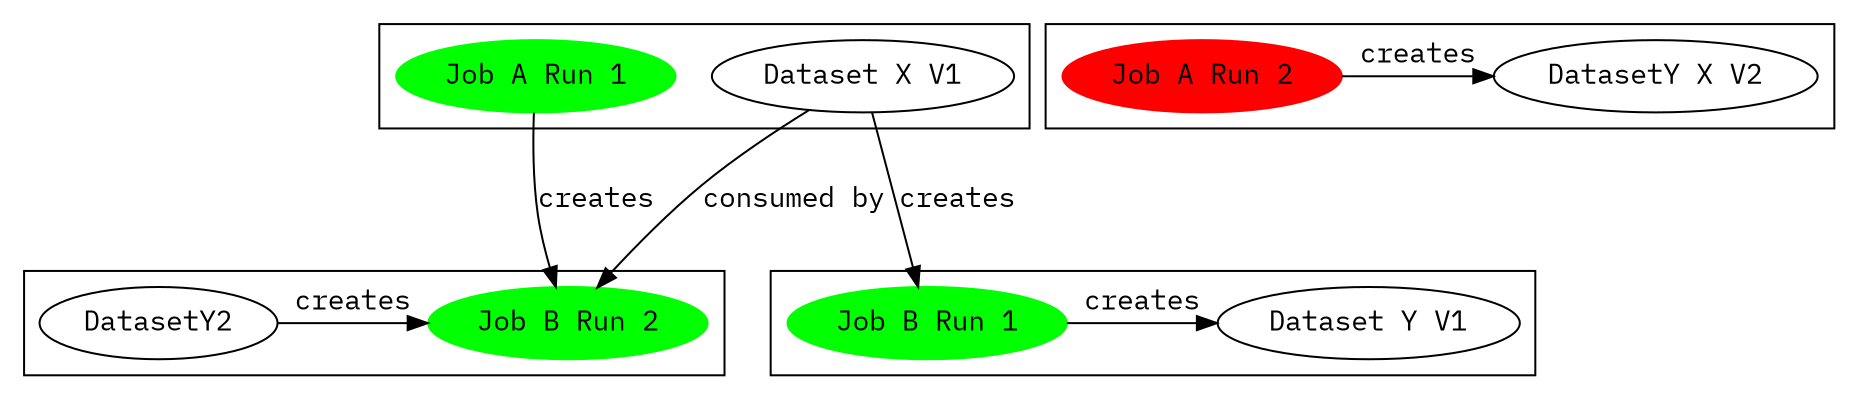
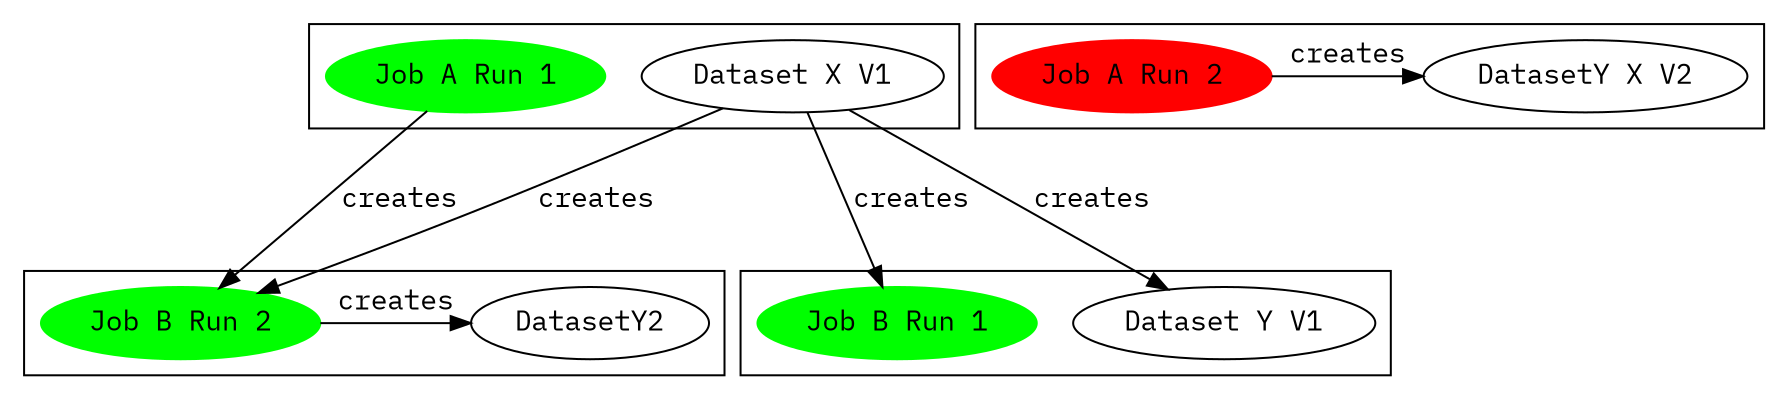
edge "Dataset X V1" -> "Job B Run 2": label "consumed by" -> "creates"
edge "DatasetY2" -> "Job B Run 2": reversed
edge "Job B Run 1" -> "Dataset Y V1": now "Dataset X V1" -> "Dataset Y V1"
